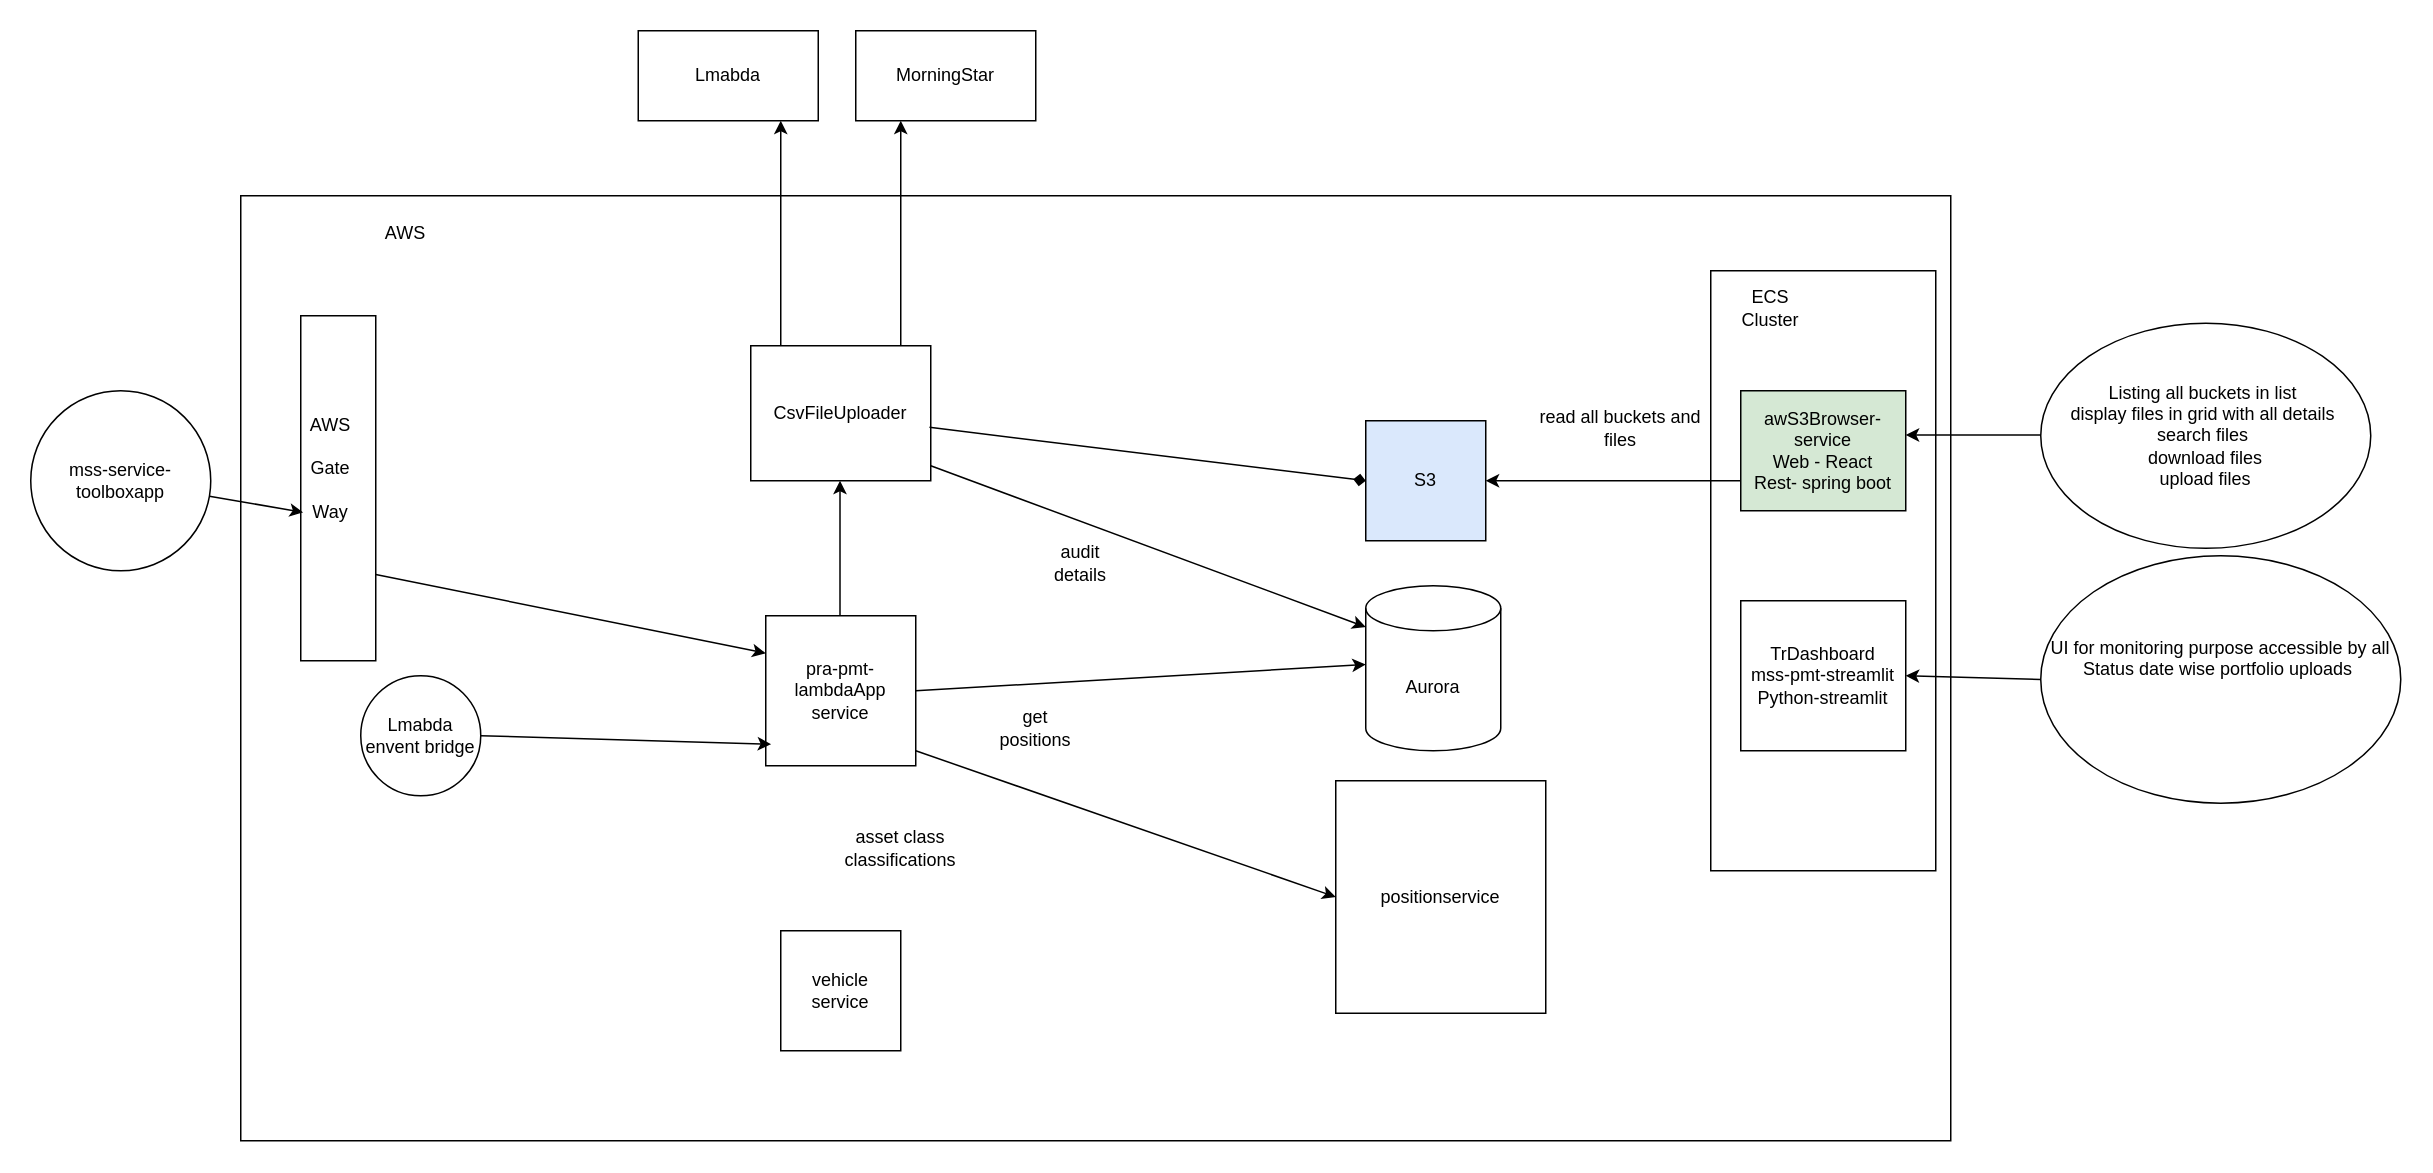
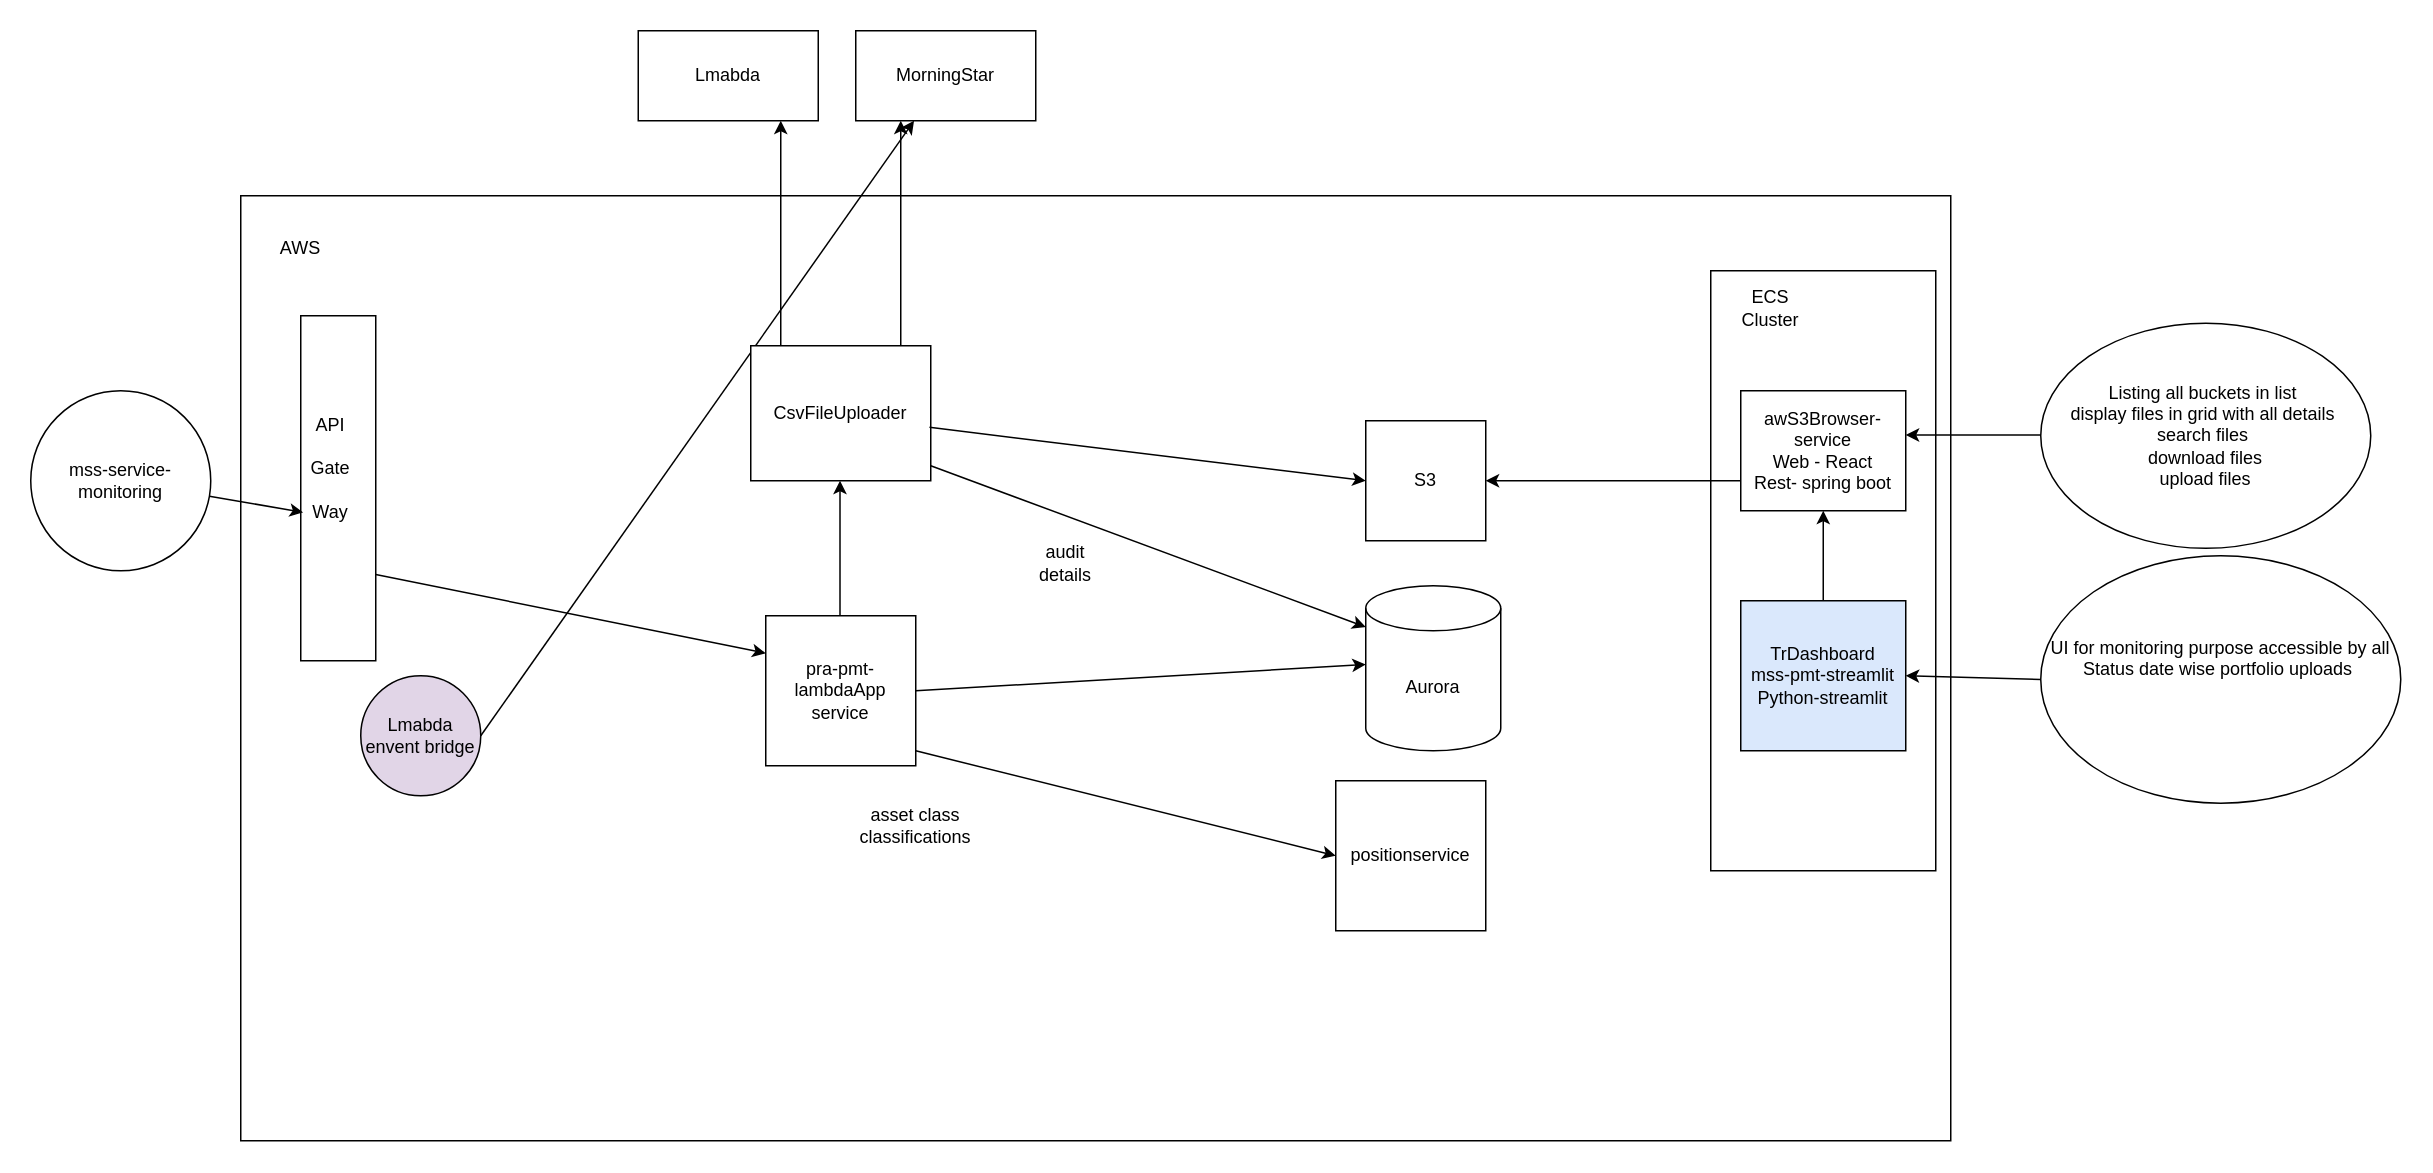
node "AWS": moved (406, 233) -> (301, 248)
node "read all buckets and files": removed
node "AWS Gate Way": label "AWS Gate Way" -> "API Gate Way"
node "awS3Browser-service Web - React Rest- spring boot": fillcolor #d5e8d4 -> #ffffff
edge "CsvFileUploader" -> "S3": arrowhead diamond -> classic
node "mss-service-toolboxapp": label "mss-service-toolboxapp" -> "mss-service-monitoring"
node "S3": fillcolor #dae8fc -> #ffffff
edge "TrDashboard mss-pmt-streamlit Python-streamlit" -> "awS3Browser-service Web - React Rest- spring boot": added
node "audit details": moved (1081, 563) -> (1066, 563)
node "TrDashboard mss-pmt-streamlit Python-streamlit": fillcolor #ffffff -> #dae8fc
node "get positions": removed
node "Lmabda envent bridge": fillcolor #ffffff -> #e1d5e7
edge "Lmabda envent bridge" -> "pra-pmt-lambdaApp service": now "Lmabda envent bridge" -> "MorningStar"
node "asset class classifications": moved (901, 848) -> (916, 826)
node "positionservice": size 210x233 -> 150x150
node "vehicle service": removed
